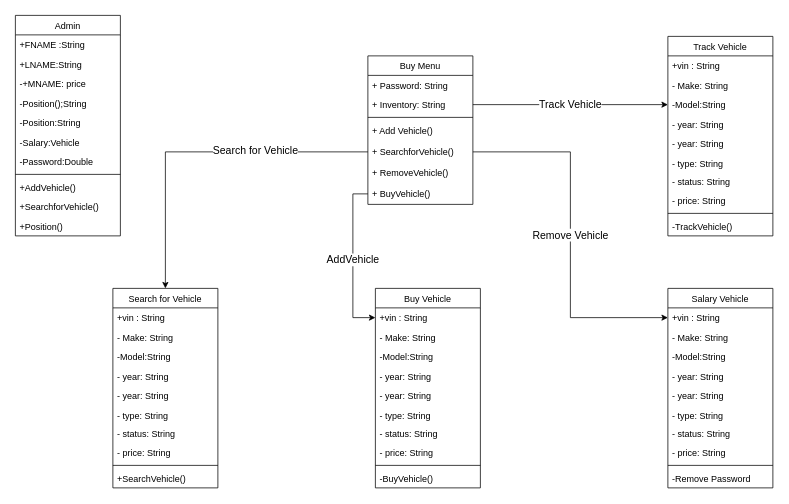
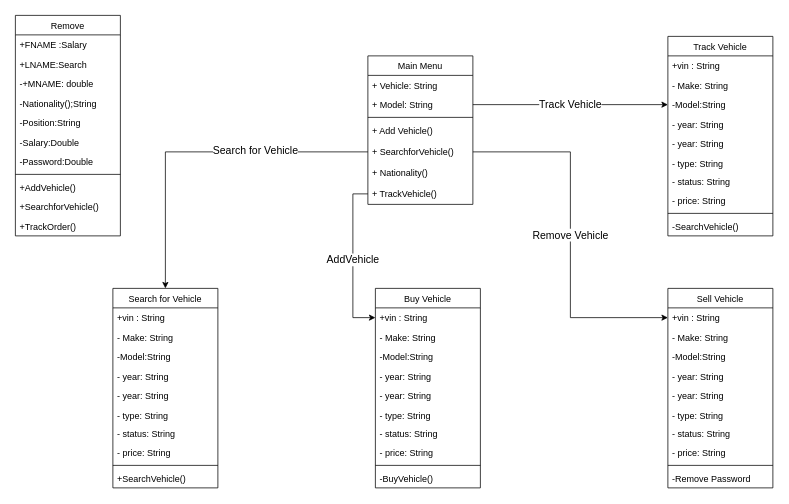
node "Admin": label "Admin" -> "Remove"
node "+FNAME :String": label "+FNAME :String" -> "+FNAME :Salary"
node "+LNAME:String": label "+LNAME:String" -> "+LNAME:Search"
node "Buy Menu": label "Buy Menu" -> "Main Menu"
node "-+MNAME: price": label "-+MNAME: price" -> "-+MNAME: double"
node "+ Password: String": label "+ Password: String" -> "+ Vehicle: String"
node "-Position();String": label "-Position();String" -> "-Nationality();String"
node "+ Inventory: String": label "+ Inventory: String" -> "+ Model: String"
node "-Salary:Vehicle": label "-Salary:Vehicle" -> "-Salary:Double"
node "+ RemoveVehicle()": label "+ RemoveVehicle()" -> "+ Nationality()"
node "+ BuyVehicle()": label "+ BuyVehicle()" -> "+ TrackVehicle()"
node "+Position()": label "+Position()" -> "+TrackOrder()"
node "-TrackVehicle()": label "-TrackVehicle()" -> "-SearchVehicle()"
node "Salary Vehicle": label "Salary Vehicle" -> "Sell Vehicle"
